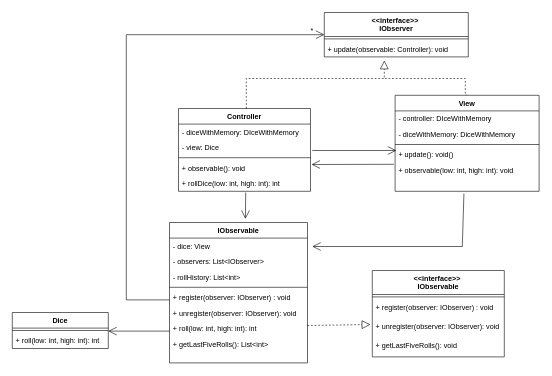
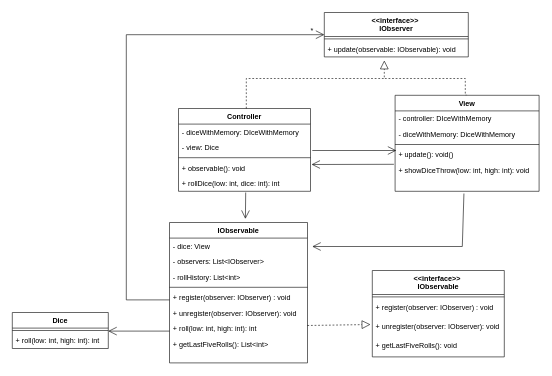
node "+ update(observable: Controller): void": label "+ update(observable: Controller): void" -> "+ update(observable: IObservable): void"
node "+ observable(low: int, high: int): void": label "+ observable(low: int, high: int): void" -> "+ showDiceThrow(low: int, high: int): void"
node "+ rollDice(low: int, high: int): int": label "+ rollDice(low: int, high: int): int" -> "+ rollDice(low: int, dice: int): int"
